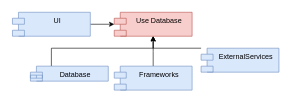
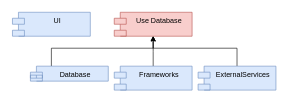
edge "UI" -> "Use Database": removed
node "ExternalServices": moved (240, 60) -> (237, 78)
